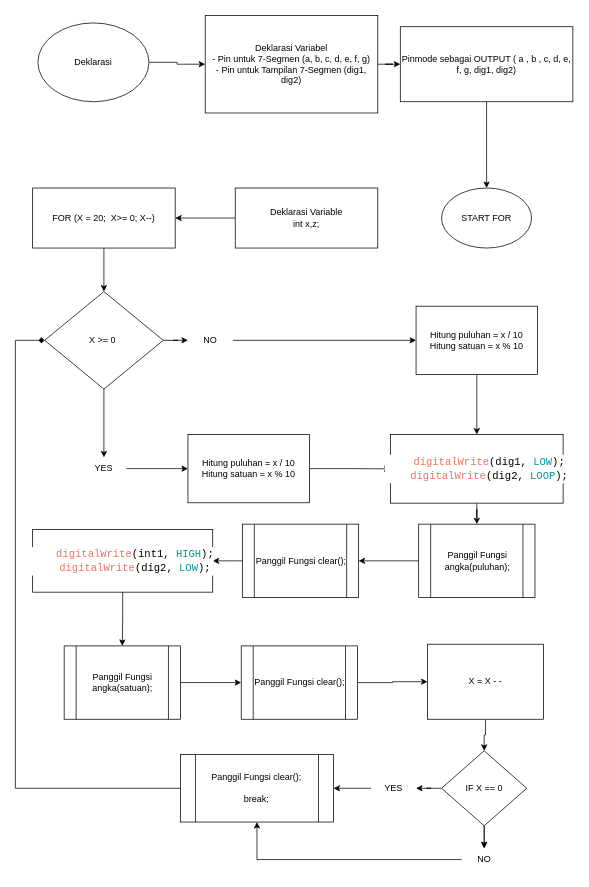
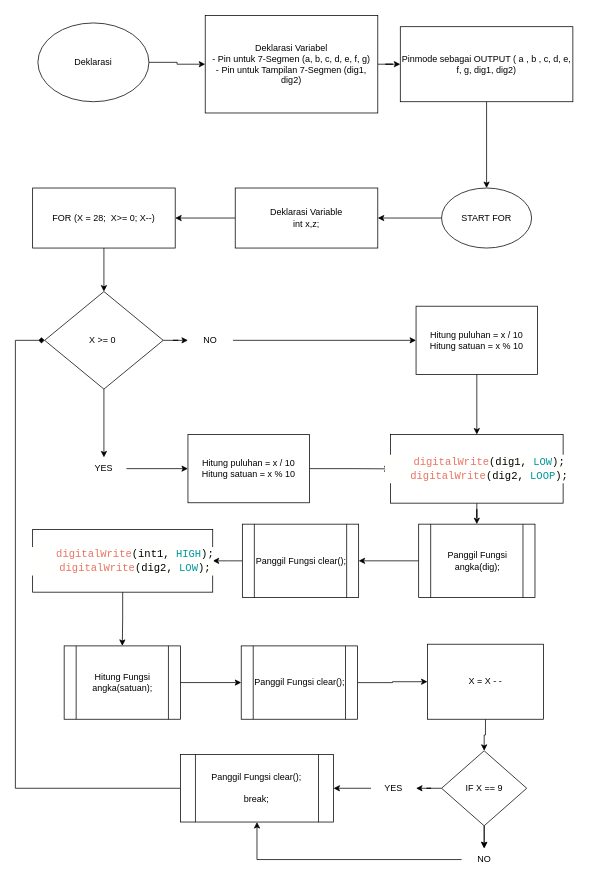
node "FOR (X = 20; X>= 0; X--)": label "FOR (X = 20; X>= 0; X--)" -> "FOR (X = 28; X>= 0; X--)"
edge "START FOR" -> "Deklarasi Variable int x,z;": added
node "Panggil Fungsi angka(puluhan);": label "Panggil Fungsi angka(puluhan);" -> "Panggil Fungsi angka(dig);"
node "Panggil Fungsi angka(satuan);": label "Panggil Fungsi angka(satuan);" -> "Hitung Fungsi angka(satuan);"
node "IF X == 0": label "IF X == 0" -> "IF X == 9"
